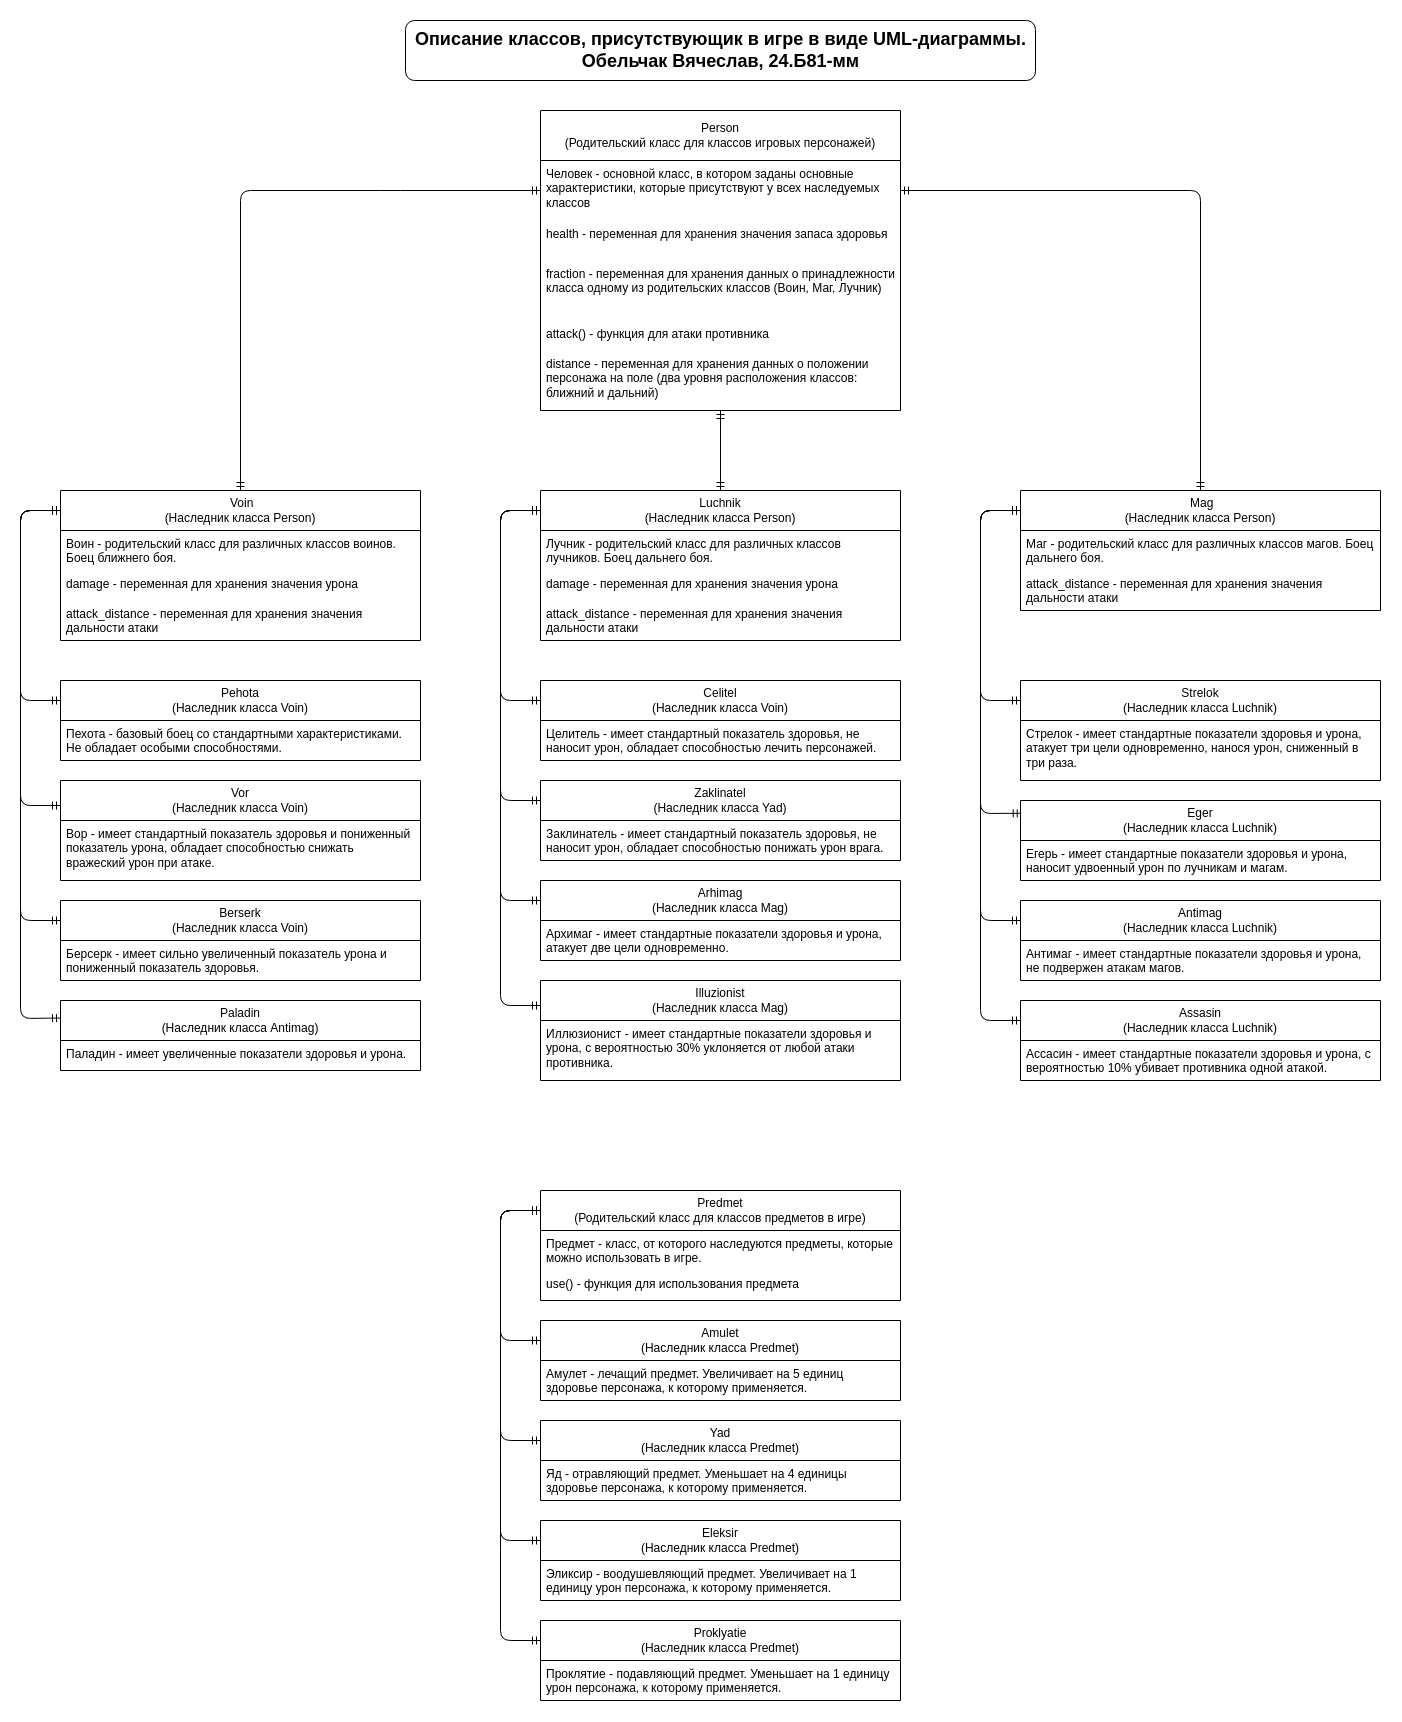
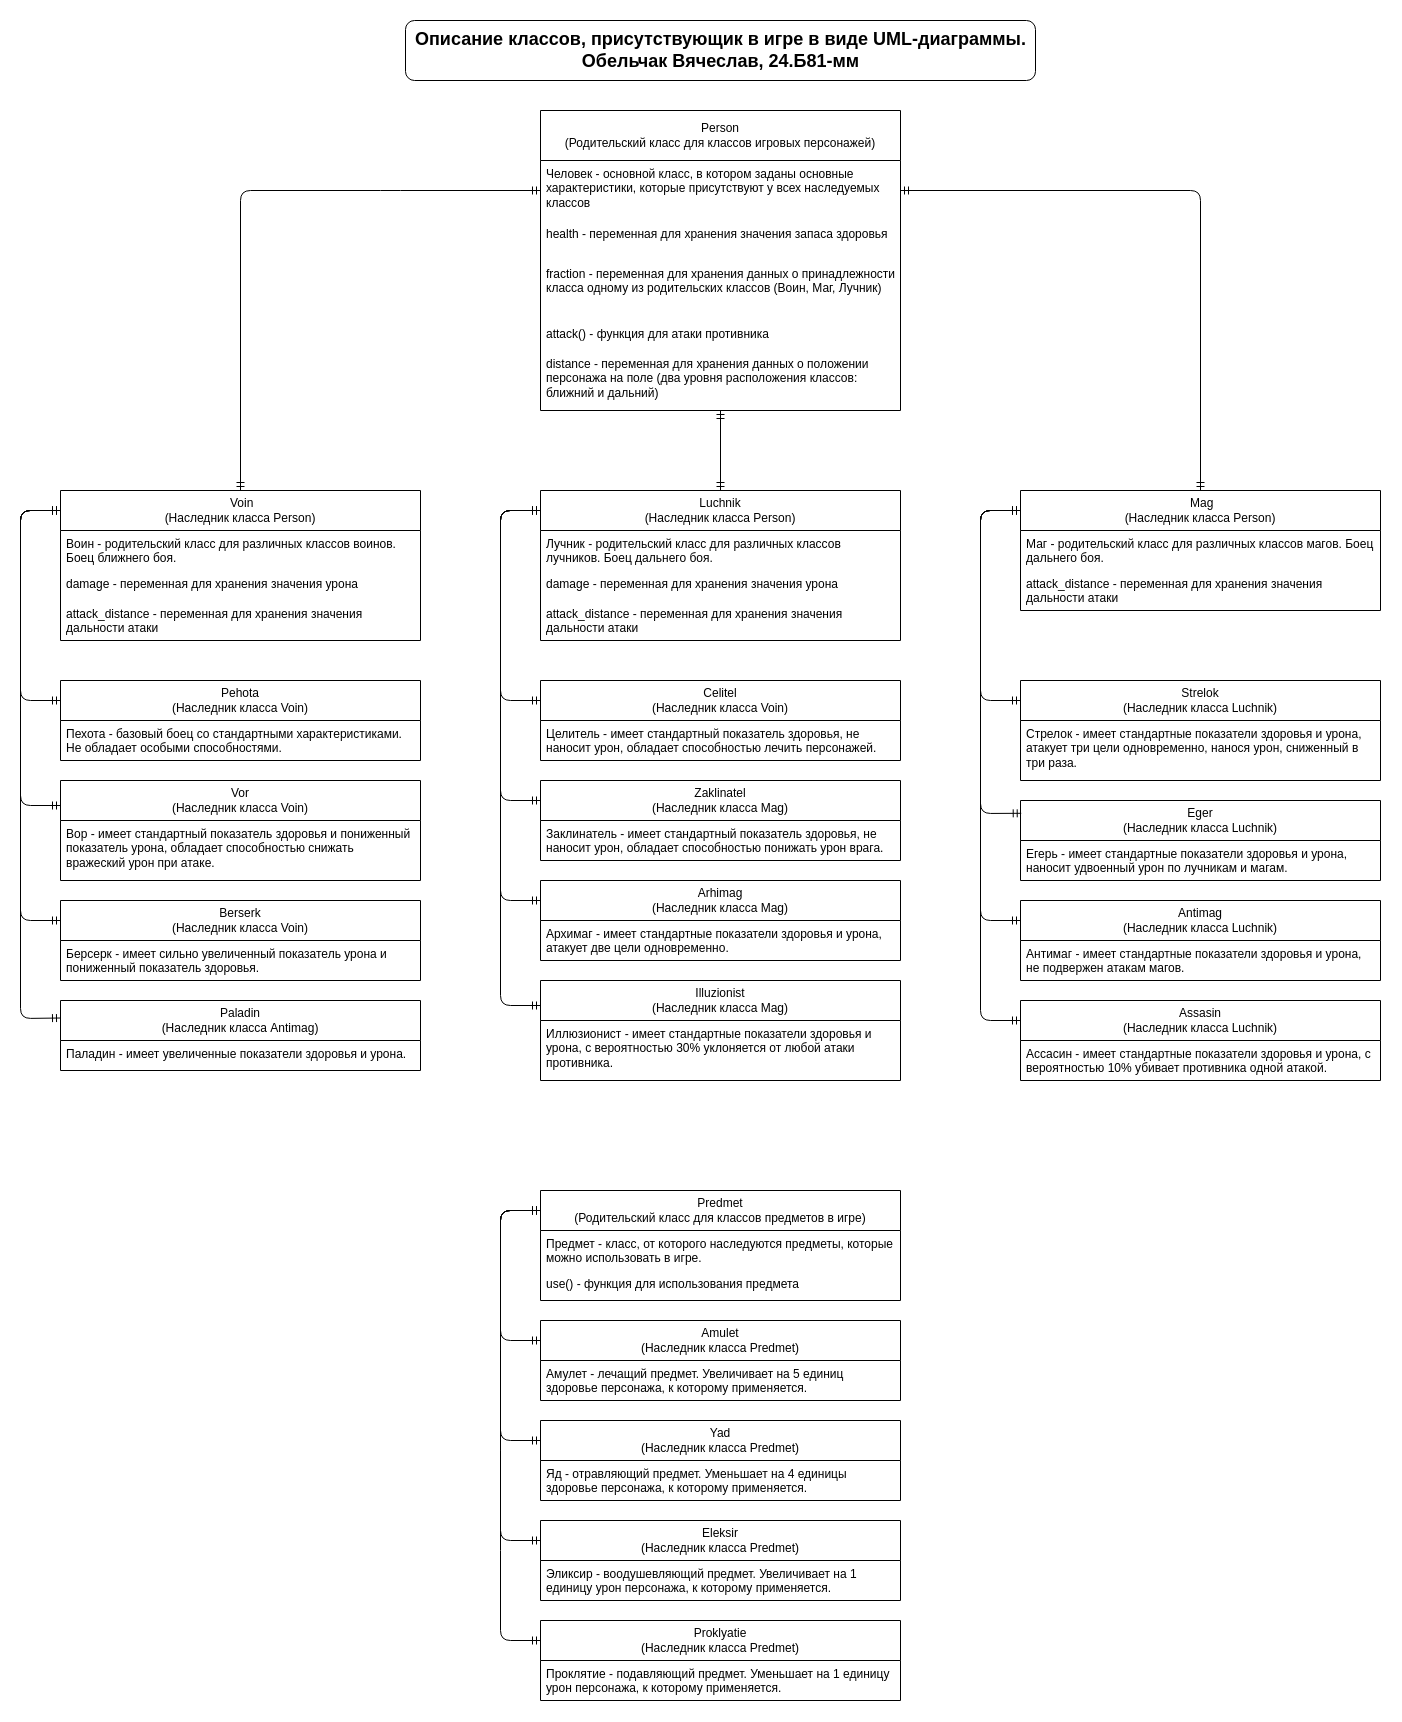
node "Zaklinatel (Наследник класса Yad)": label "Zaklinatel (Наследник класса Yad)" -> "Zaklinatel (Наследник класса Mag)"
